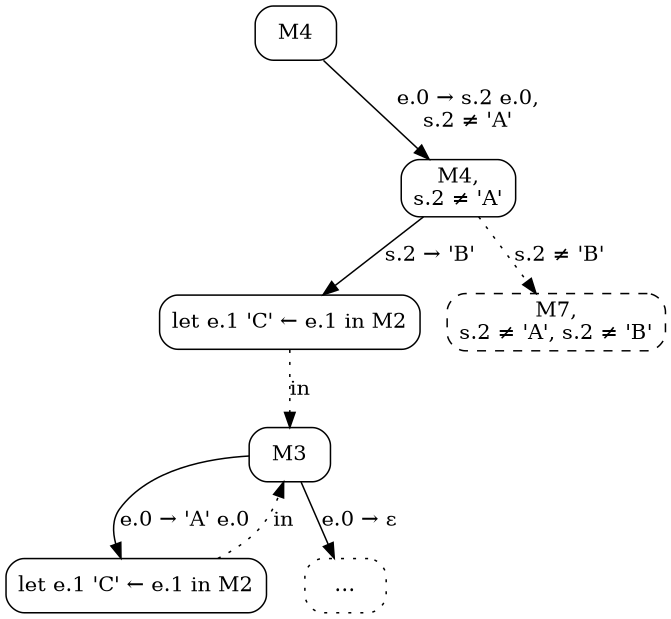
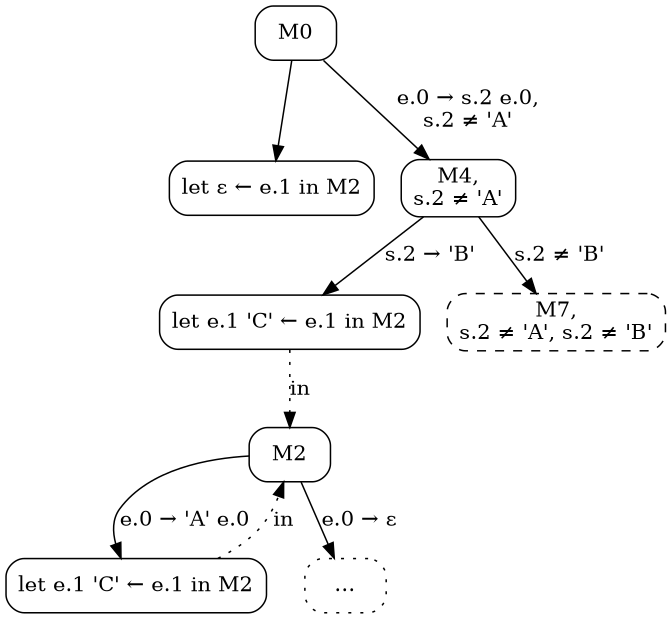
node "M4": label "M4" -> "M0"
node "let ε ← e.1 in M2": added
edge "M4, s.2 ≠ 'A'" -> "M7, s.2 ≠ 'A', s.2 ≠ 'B'": style dotted -> solid
node "M3": label "M3" -> "M2"
